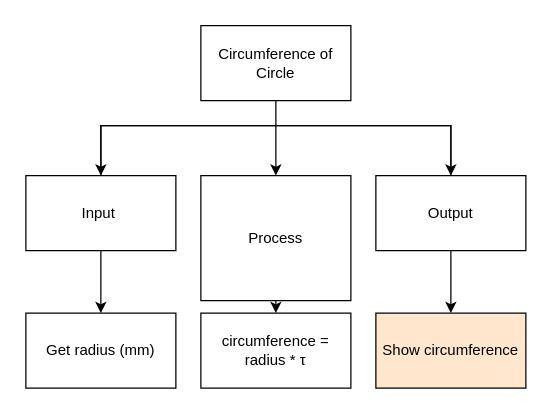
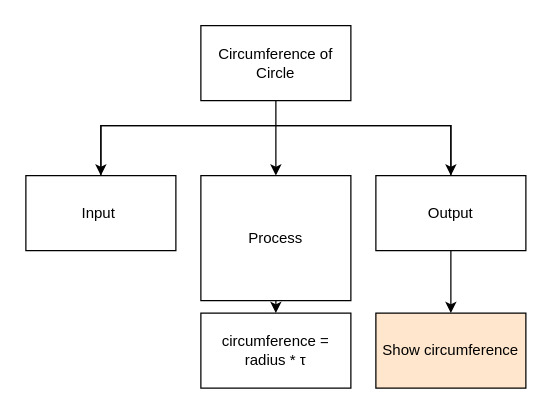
edge "Input" -> "Get radius (mm)": removed
node "Get radius (mm)": removed
